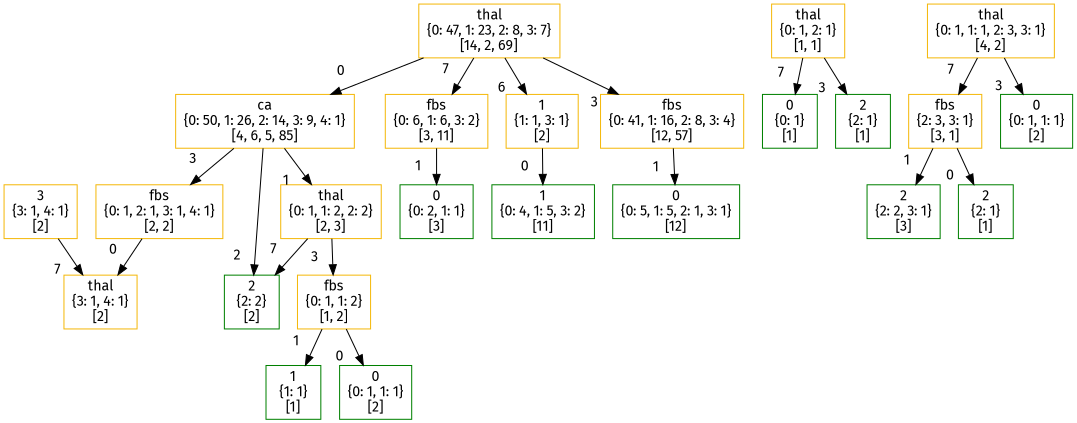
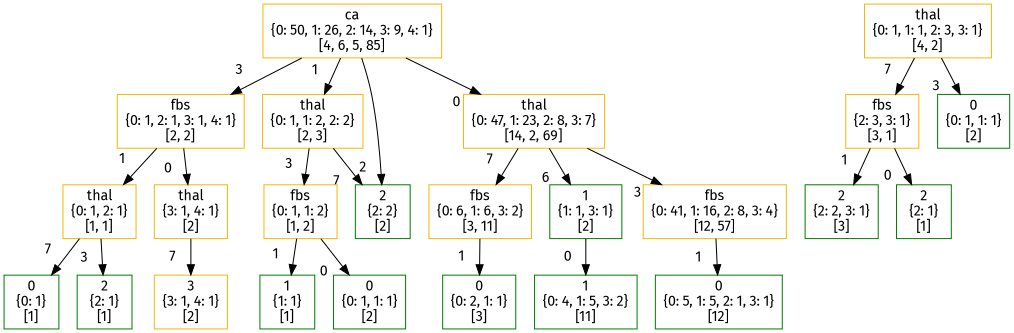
edge "thal {0: 47, 1: 23, 2: 8, 3: 7} [14, 2, 69]" -> "ca {0: 50, 1: 26, 2: 14, 3: 9, 4: 1} [4, 6, 5, 85]": reversed
node "1 {1: 1, 3: 1} [2]": color #f4b80a -> #008000
edge "fbs {0: 1, 2: 1, 3: 1, 4: 1} [2, 2]" -> "thal {0: 1, 2: 1} [1, 1]": added
edge "3 {3: 1, 4: 1} [2]" -> "thal {3: 1, 4: 1} [2]": reversed
